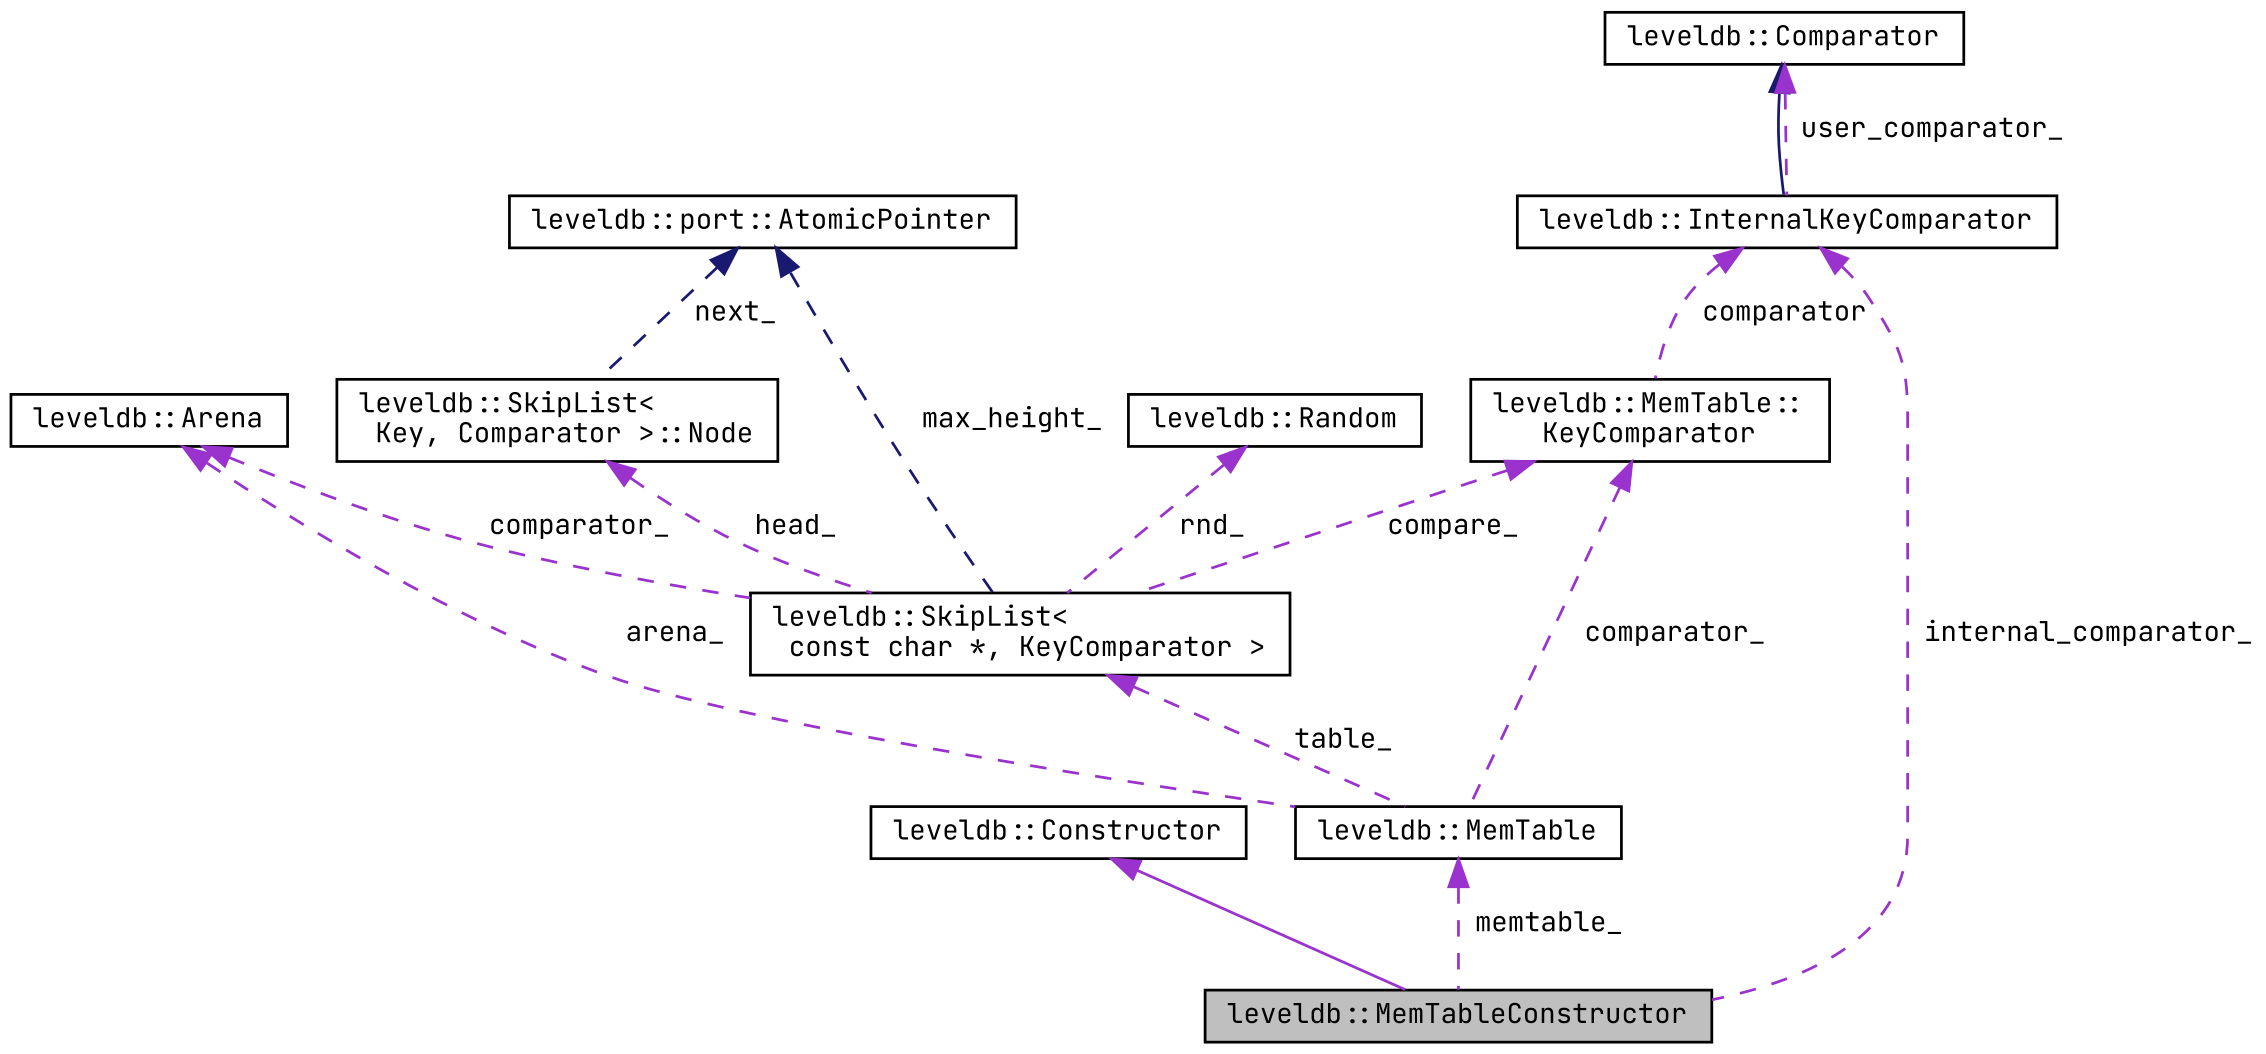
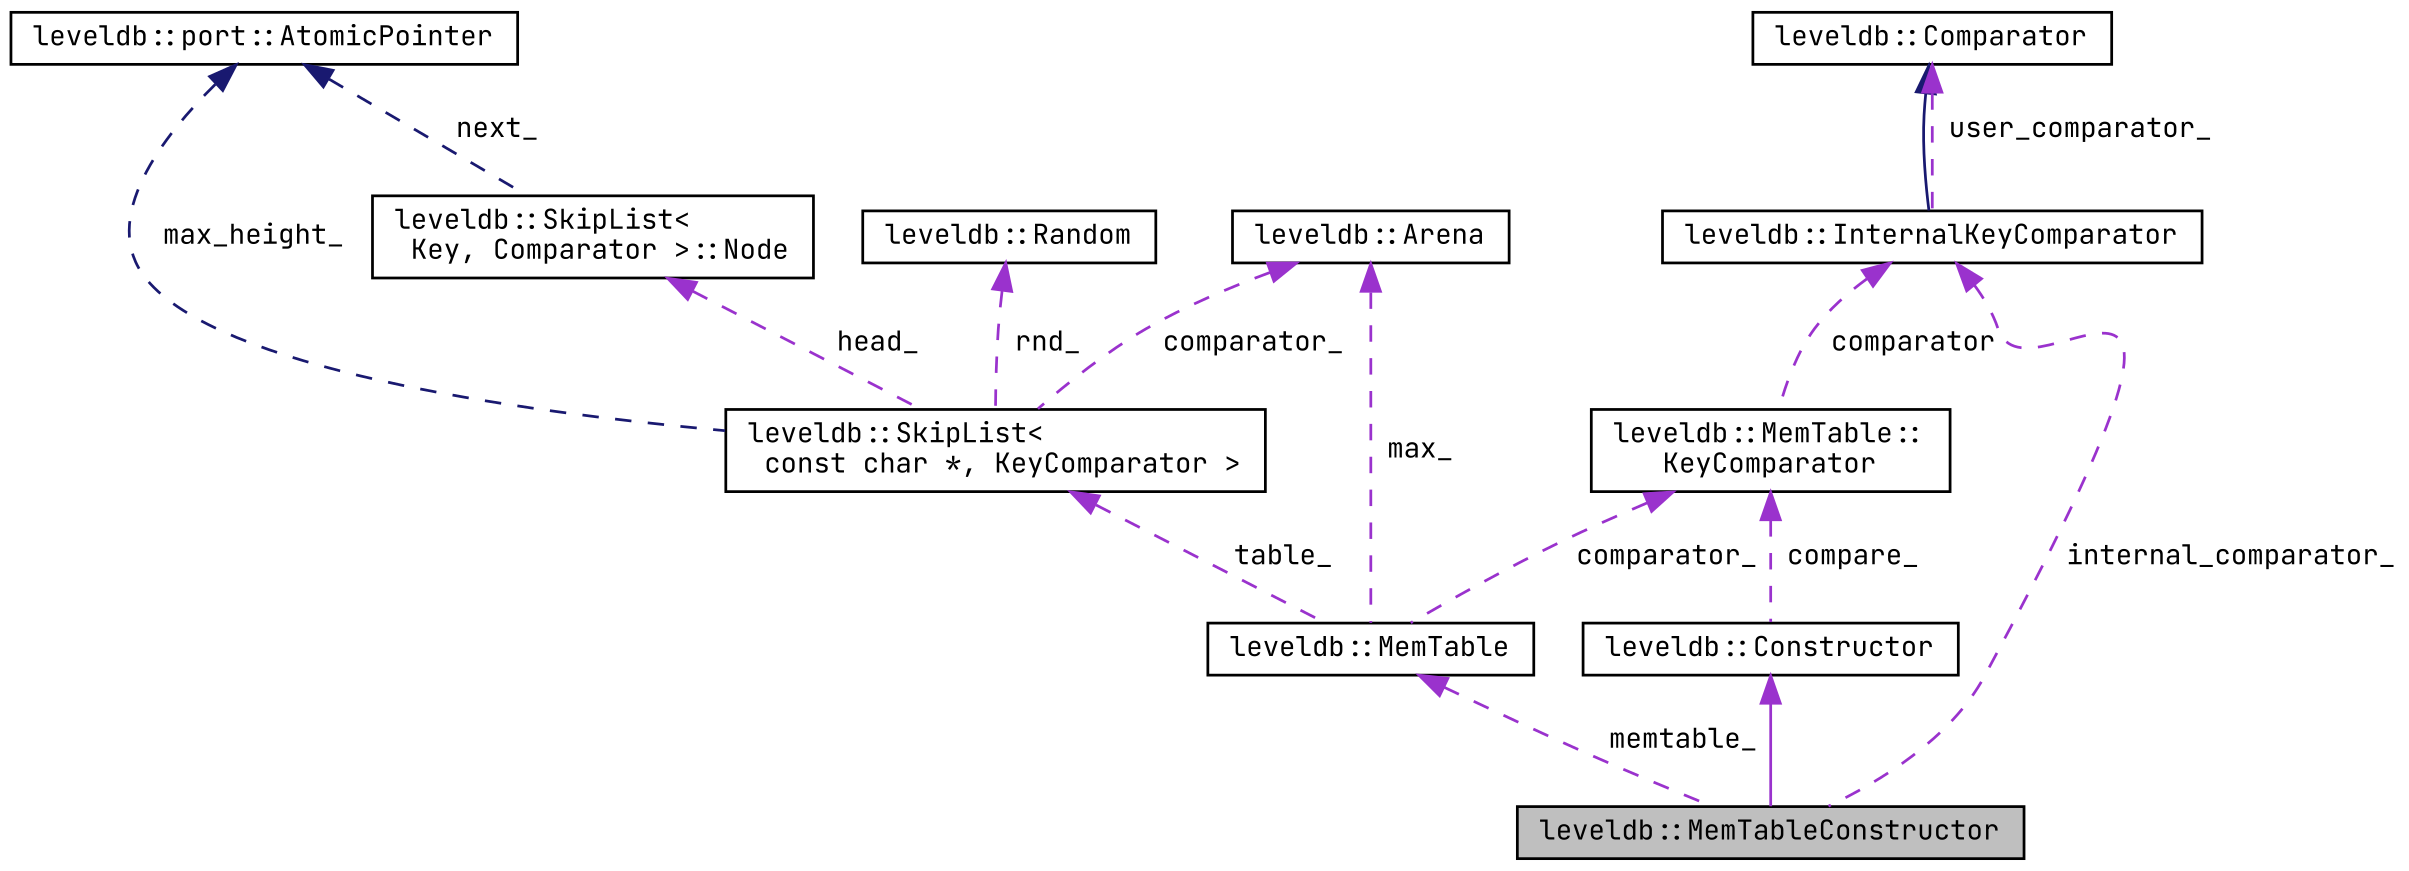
edge "leveldb::SkipList< const char *, KeyComparator >" -> "leveldb::MemTable:: KeyComparator": now "leveldb::Constructor" -> "leveldb::MemTable:: KeyComparator"
edge "leveldb::MemTable" -> "leveldb::Arena": label " arena_" -> " max_"
